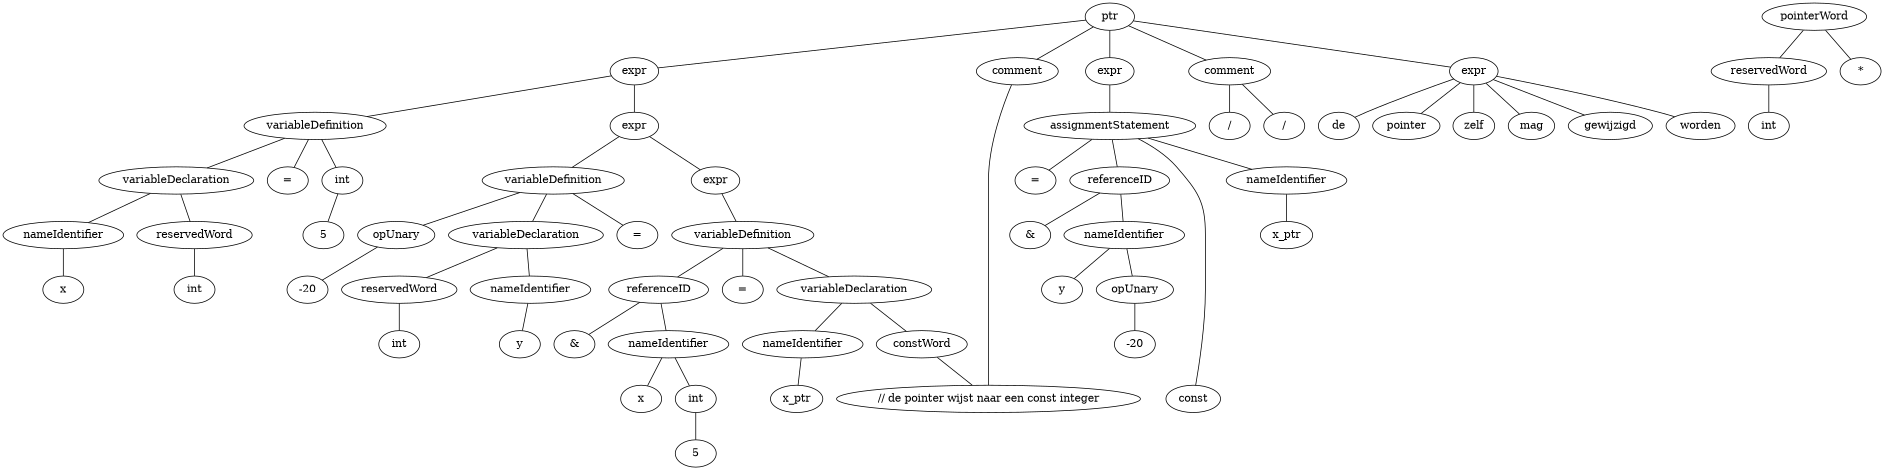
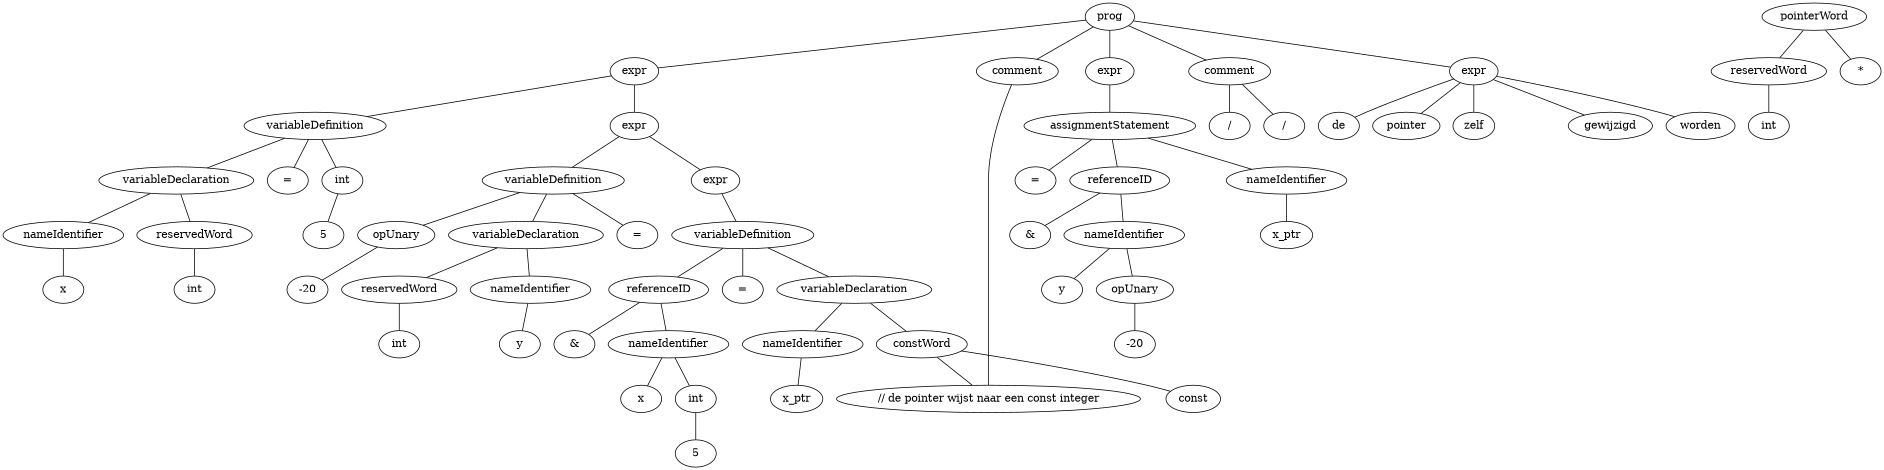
node "ptr": label "ptr" -> "prog"
node "mag": removed
edge "assignmentStatement" -- "const": now "constWord" -- "const"
